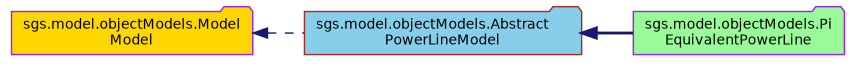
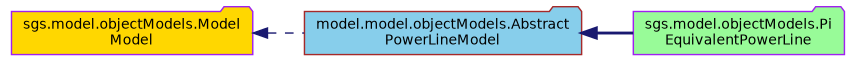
node "sgs.model.objectModels.Abstract PowerLineModel": label "sgs.model.objectModels.Abstract PowerLineModel" -> "model.model.objectModels.Abstract PowerLineModel"
